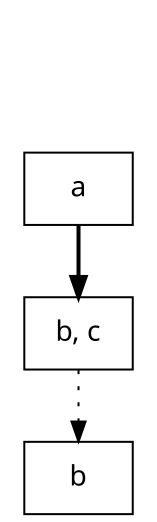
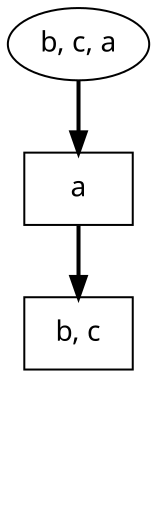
node "b, c, a": added
node "b": removed
